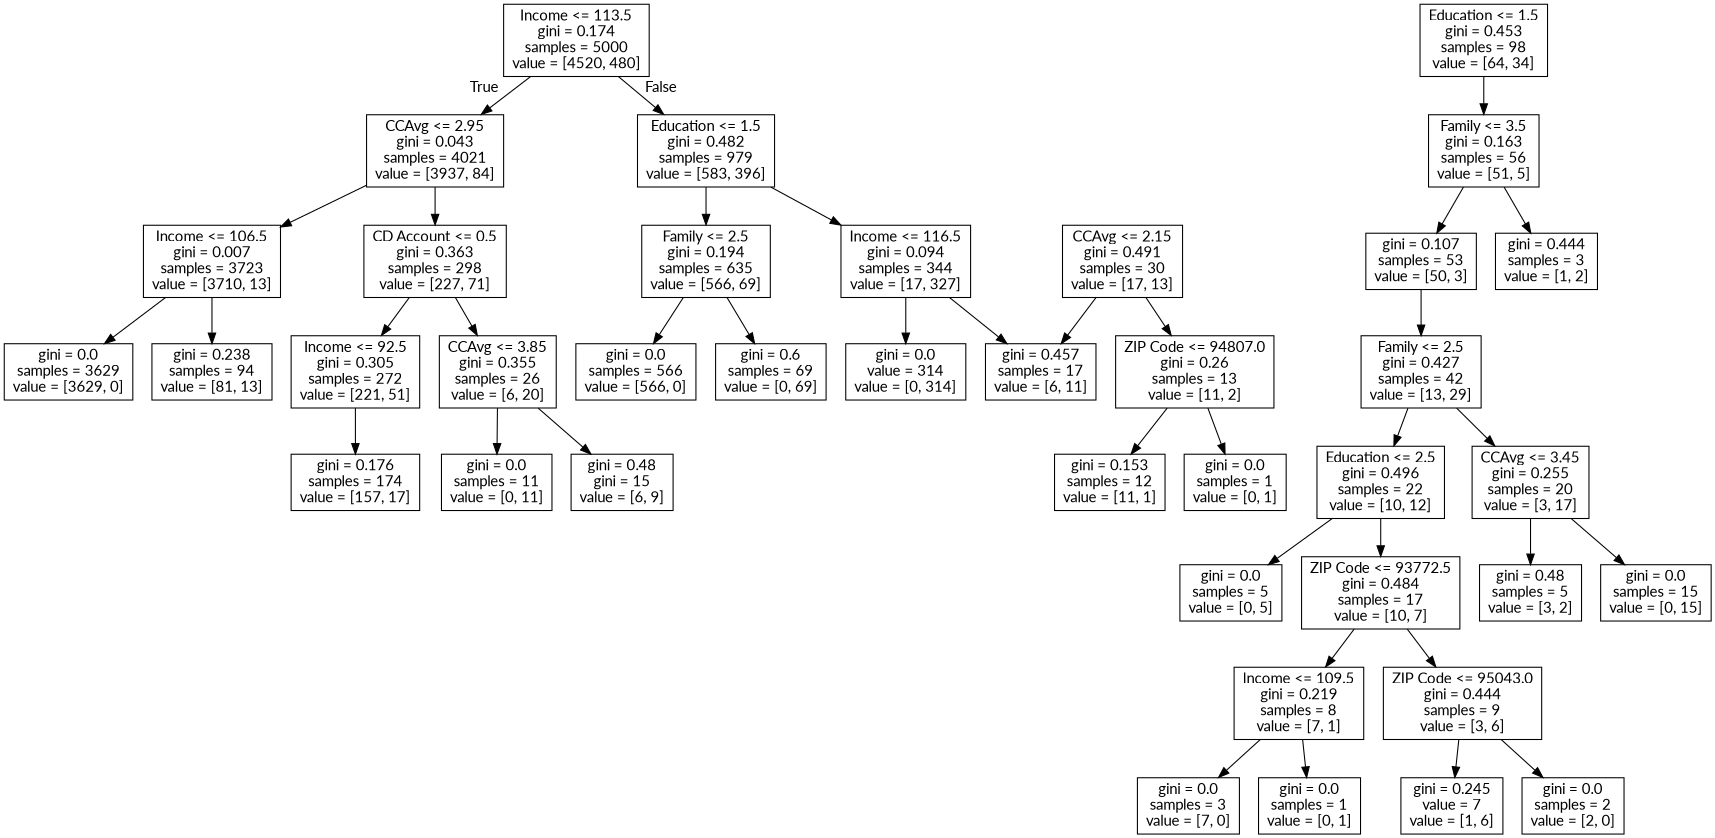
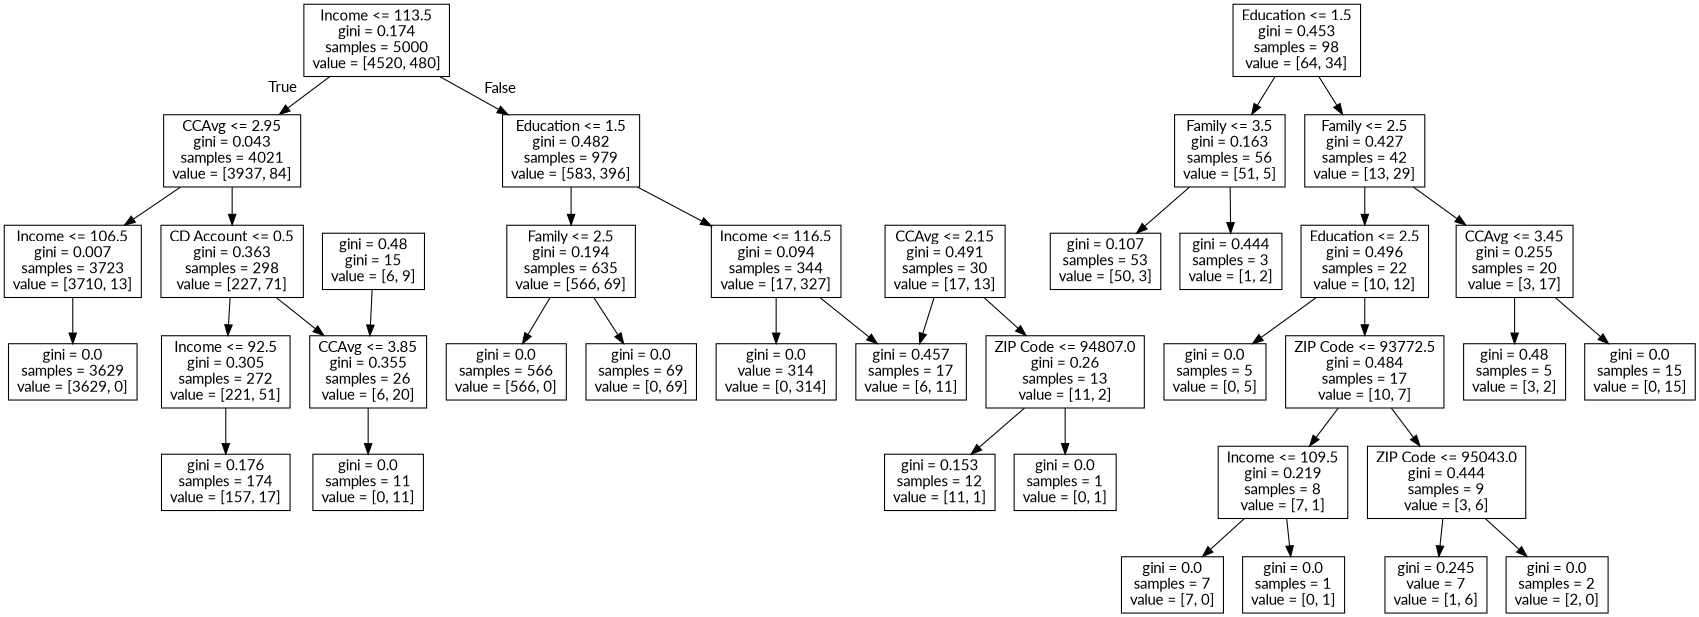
edge "gini = 0.107 samples = 53 value = [50, 3]" -> "Family <= 2.5 gini = 0.427 samples = 42 value = [13, 29]": now "Education <= 1.5 gini = 0.453 samples = 98 value = [64, 34]" -> "Family <= 2.5 gini = 0.427 samples = 42 value = [13, 29]"
node "gini = 0.238 samples = 94 value = [81, 13]": removed
node "gini = 0.6 samples = 69 value = [0, 69]": label "gini = 0.6 samples = 69 value = [0, 69]" -> "gini = 0.0 samples = 69 value = [0, 69]"
edge "CCAvg <= 3.85 gini = 0.355 samples = 26 value = [6, 20]" -> "gini = 0.48 gini = 15 value = [6, 9]": reversed
node "gini = 0.0 samples = 3 value = [7, 0]": label "gini = 0.0 samples = 3 value = [7, 0]" -> "gini = 0.0 samples = 7 value = [7, 0]"
